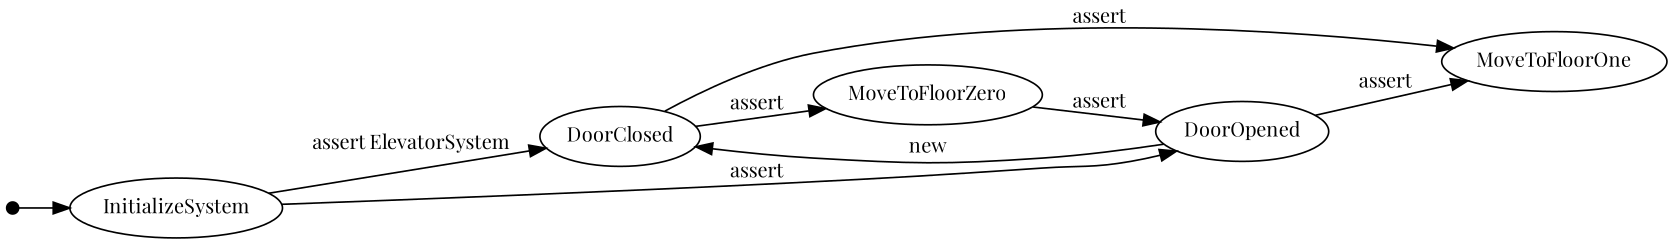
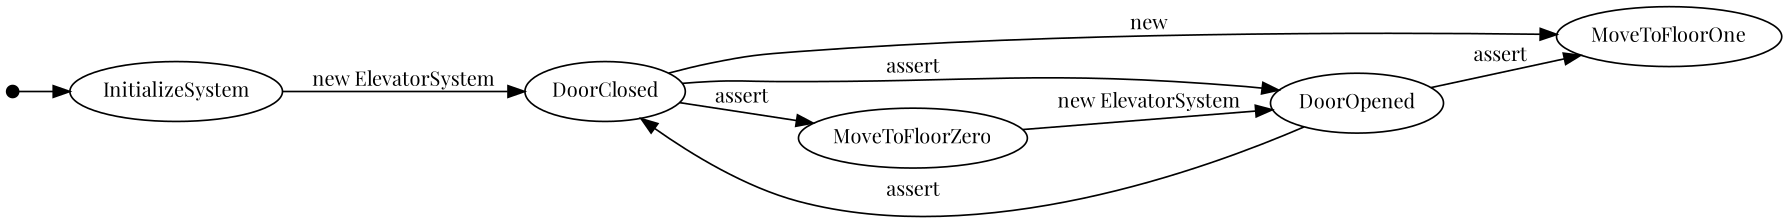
edge "DoorClosed" -> "MoveToFloorOne": label " assert " -> " new "
edge "MoveToFloorZero" -> "DoorOpened": label " assert " -> " new ElevatorSystem "
edge "InitializeSystem" -> "DoorClosed": label " assert ElevatorSystem " -> " new ElevatorSystem "
edge "DoorOpened" -> "DoorClosed": label " new " -> " assert "
edge "InitializeSystem" -> "DoorOpened": now "DoorClosed" -> "DoorOpened"
